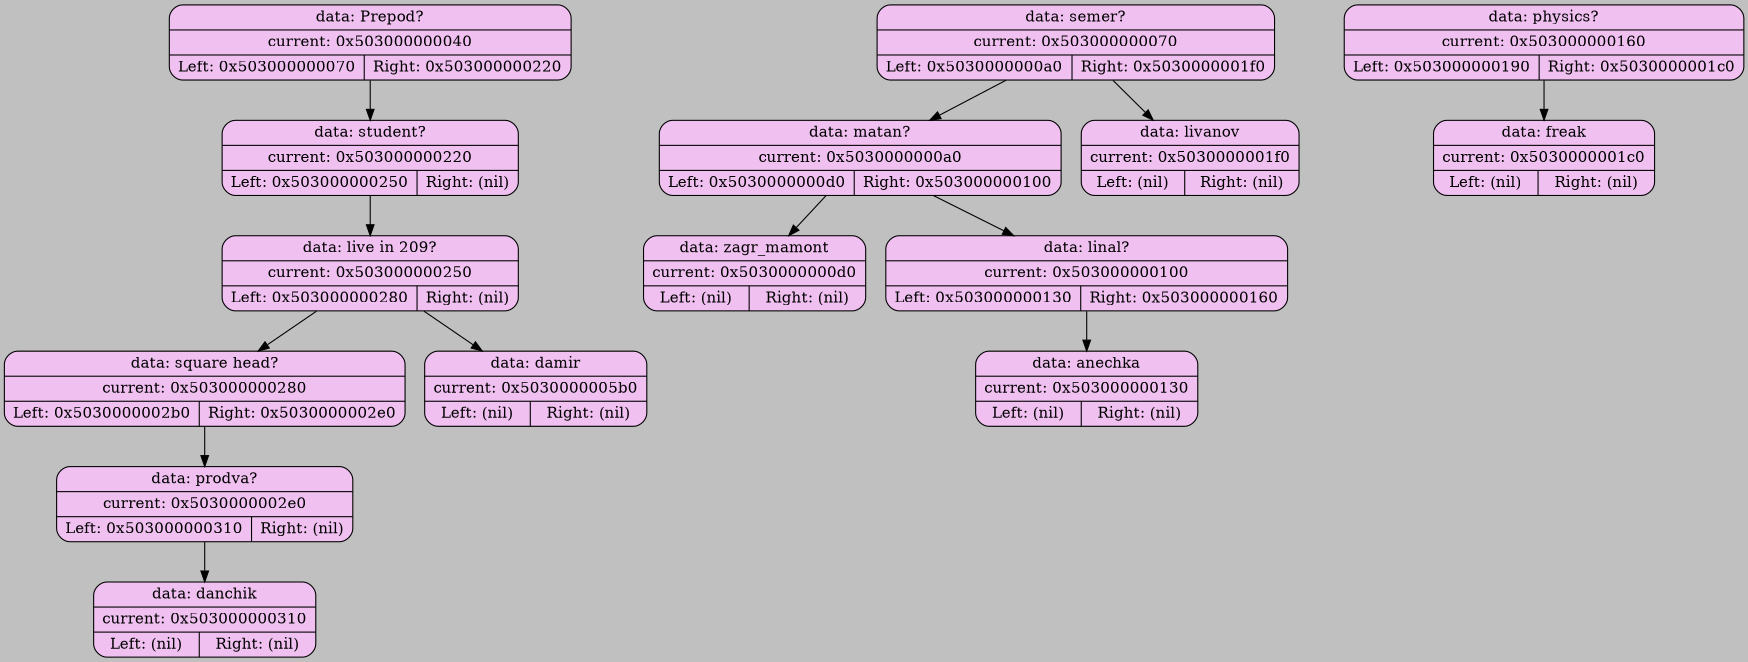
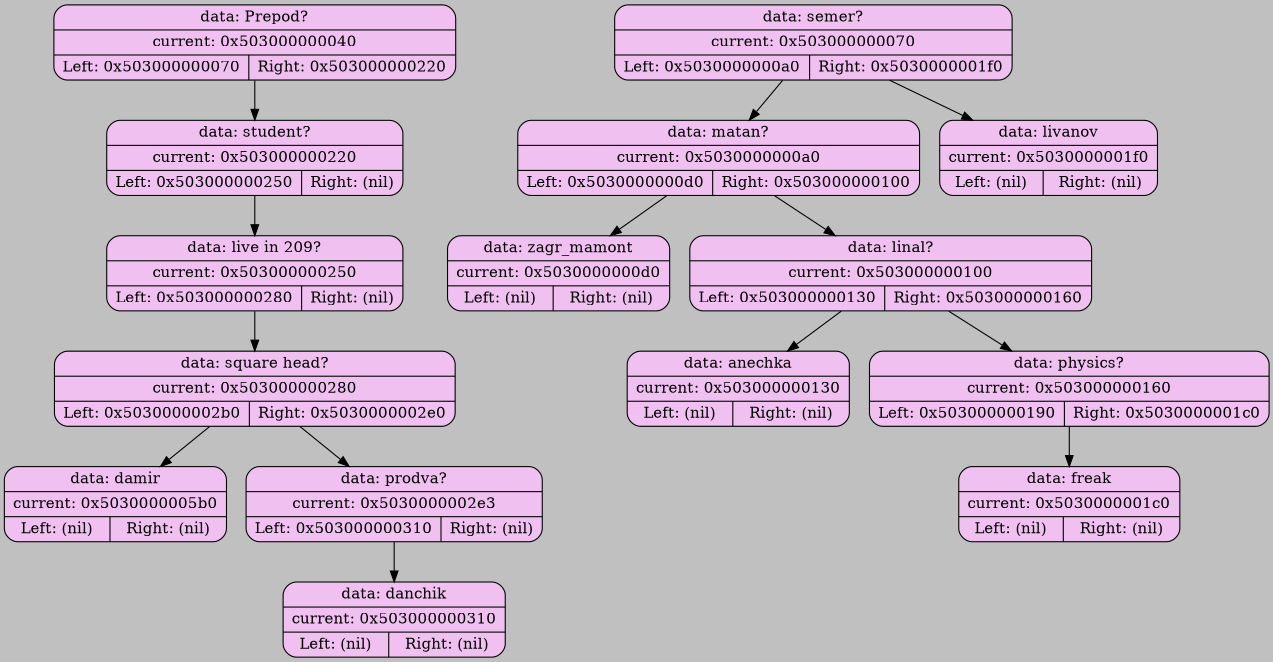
edge "data: live in 209?" -> "data: damir": now "data: square head?" -> "data: damir"
edge "data: linal?" -> "data: physics?": added
node "data: prodva?": text "current: 0x5030000002e0" -> "current: 0x5030000002e3"
